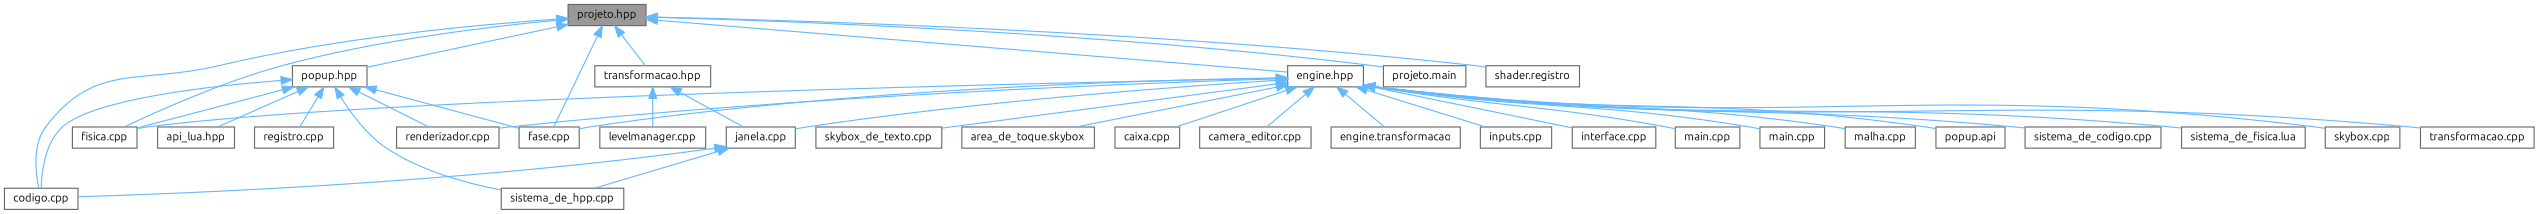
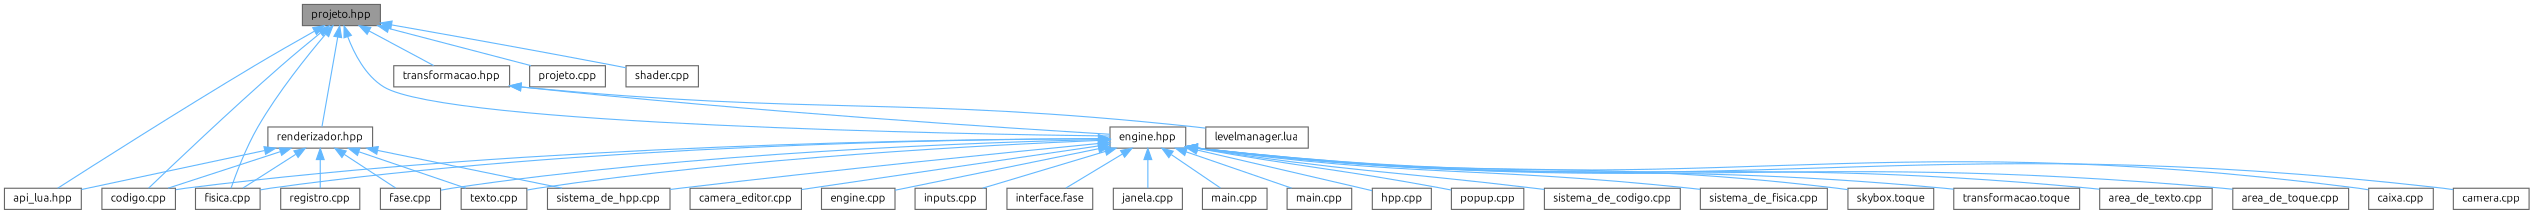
node "popup.hpp": label "popup.hpp" -> "renderizador.hpp"
node "projeto.main": label "projeto.main" -> "projeto.cpp"
node "shader.registro": label "shader.registro" -> "shader.cpp"
edge "fase.cpp" -> "projeto.hpp": now "api_lua.hpp" -> "projeto.hpp"
edge "janela.cpp" -> "transformacao.hpp": now "engine.hpp" -> "transformacao.hpp"
node "renderizador.cpp": label "renderizador.cpp" -> "texto.cpp"
node "levelmanager.cpp": label "levelmanager.cpp" -> "levelmanager.lua"
node "skybox_de_texto.cpp": label "skybox_de_texto.cpp" -> "area_de_texto.cpp"
node "area_de_toque.skybox": label "area_de_toque.skybox" -> "area_de_toque.cpp"
node "engine.transformacao": label "engine.transformacao" -> "engine.cpp"
node "interface.cpp": label "interface.cpp" -> "interface.fase"
node "malha.cpp": label "malha.cpp" -> "hpp.cpp"
node "popup.api": label "popup.api" -> "popup.cpp"
node "sistema_de_fisica.lua": label "sistema_de_fisica.lua" -> "sistema_de_fisica.cpp"
node "skybox.cpp": label "skybox.cpp" -> "skybox.toque"
node "transformacao.cpp": label "transformacao.cpp" -> "transformacao.toque"
edge "sistema_de_hpp.cpp" -> "janela.cpp": now "sistema_de_hpp.cpp" -> "engine.hpp"
edge "codigo.cpp" -> "janela.cpp": now "codigo.cpp" -> "engine.hpp"
node "camera.cpp": added
